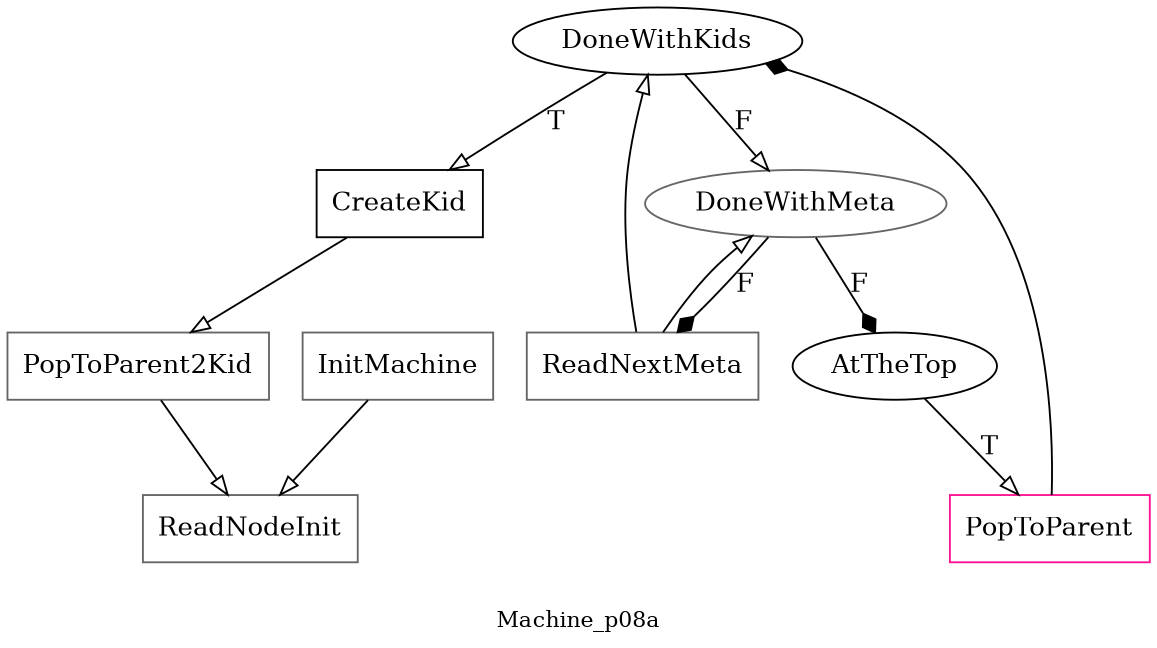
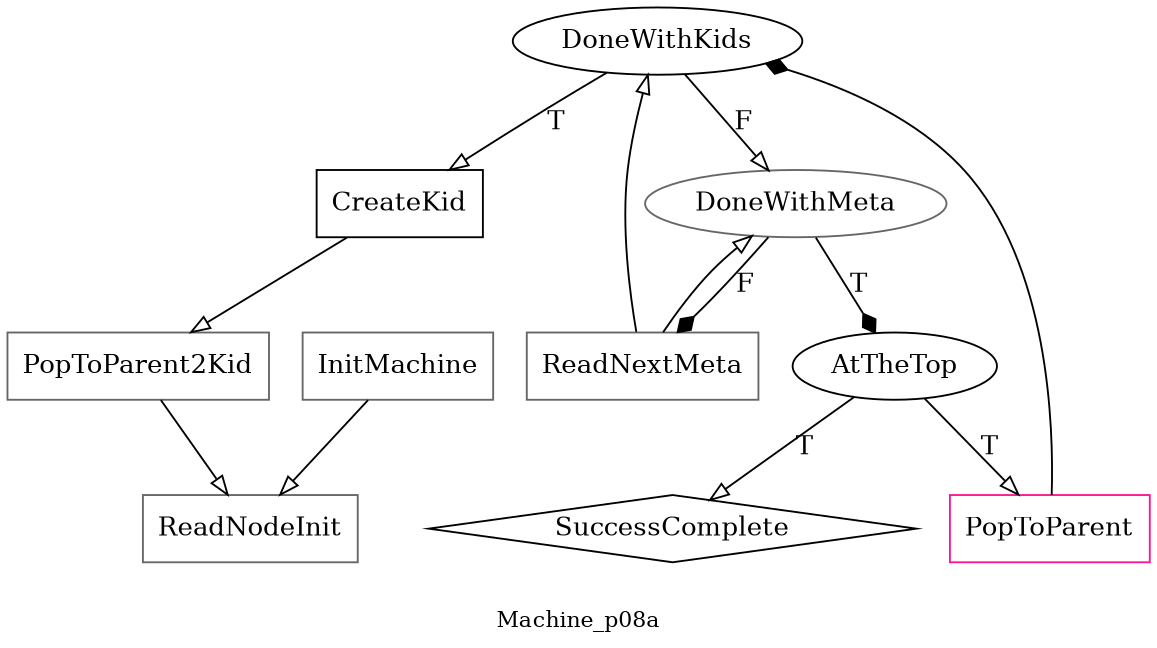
edge "DoneWithMeta" -> "AtTheTop": label "F" -> "T"
node "SuccessComplete": added
